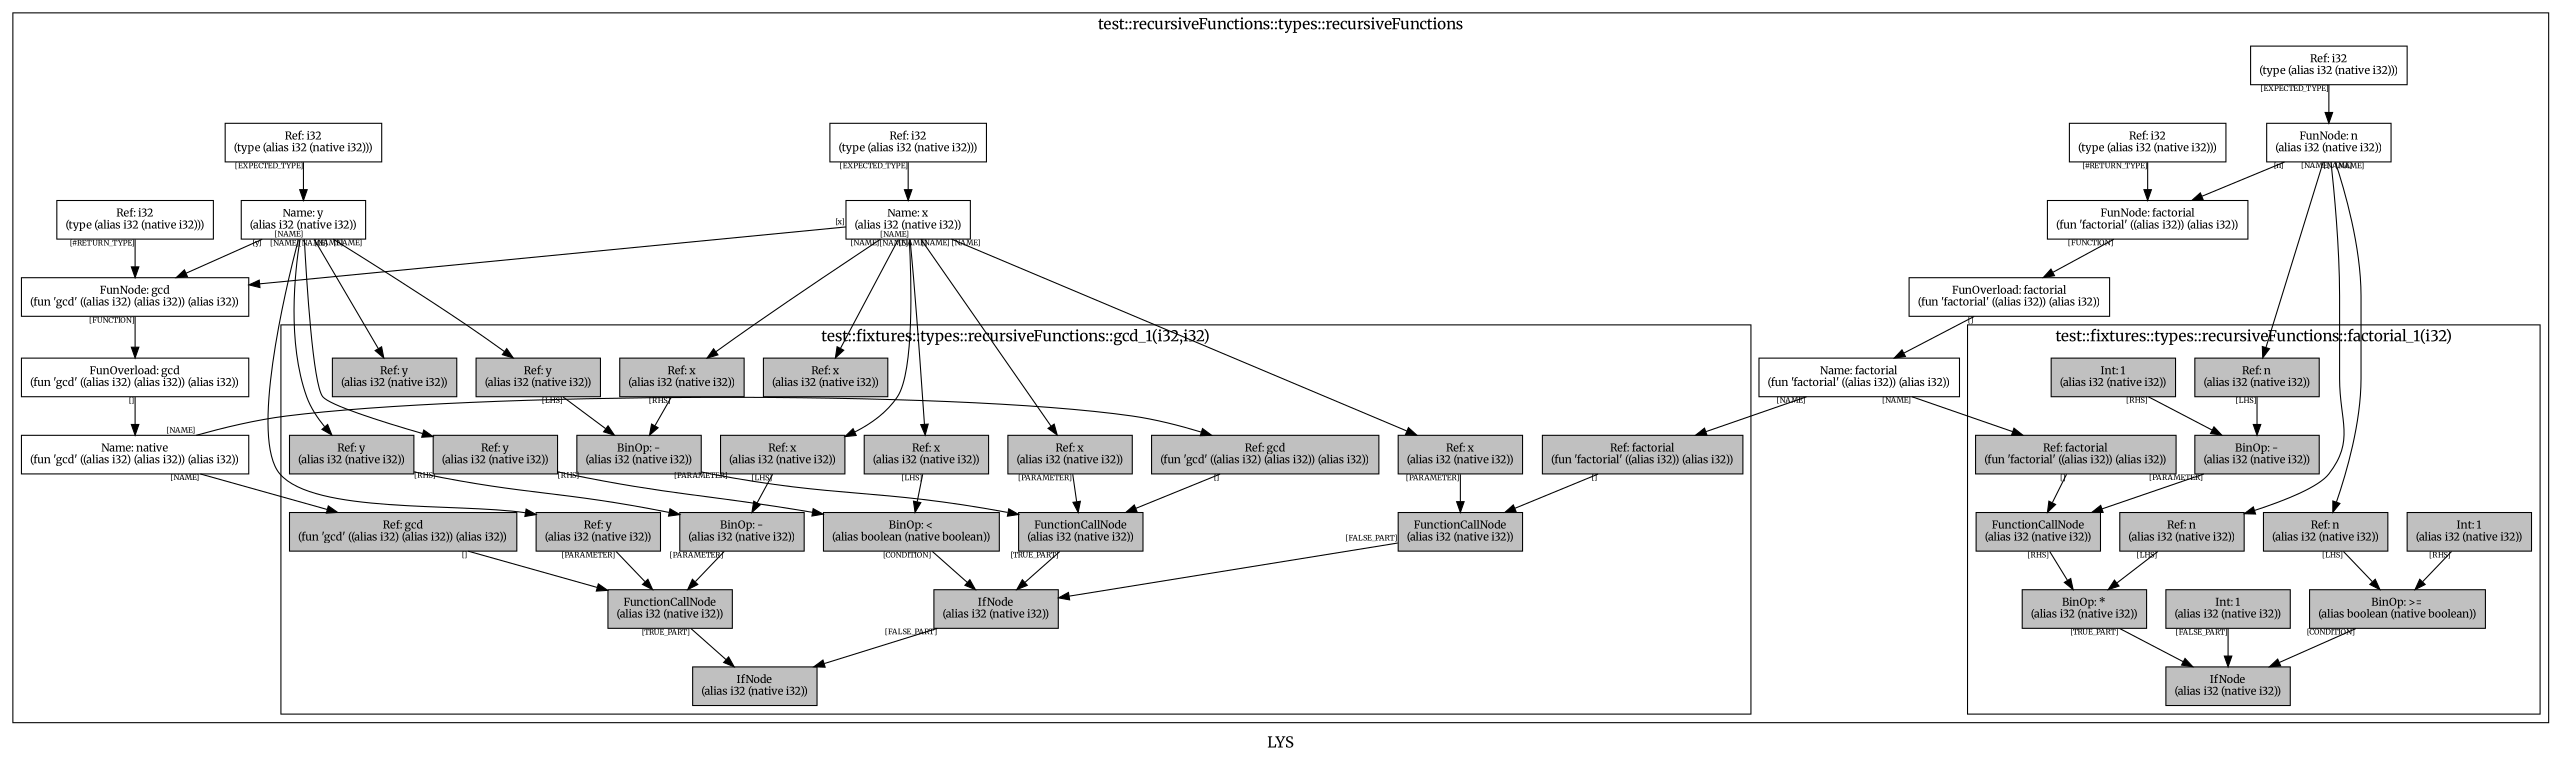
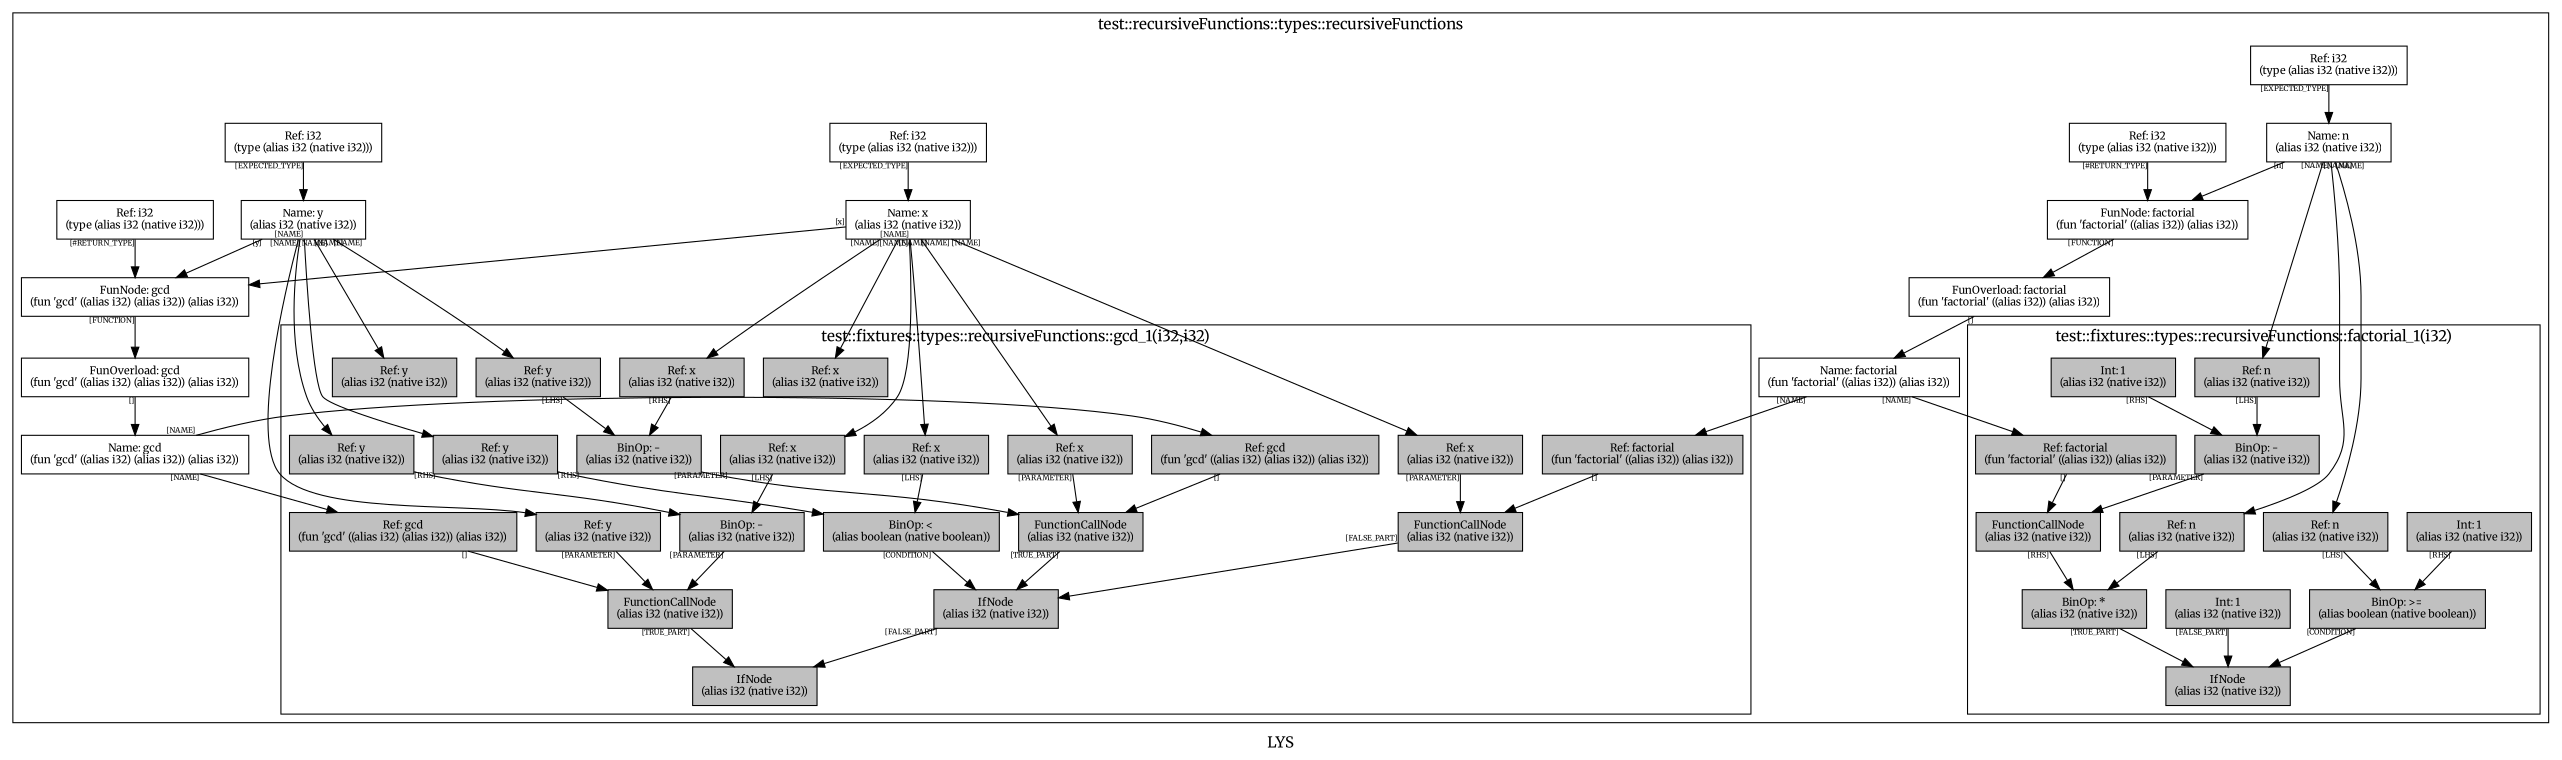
node "FunNode: n (alias i32 (native i32))": label "FunNode: n (alias i32 (native i32))" -> "Name: n (alias i32 (native i32))"
node "Name: native (fun 'gcd' ((alias i32) (alias i32)) (alias i32))": label "Name: native (fun 'gcd' ((alias i32) (alias i32)) (alias i32))" -> "Name: gcd (fun 'gcd' ((alias i32) (alias i32)) (alias i32))"
